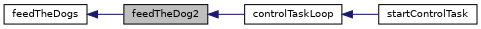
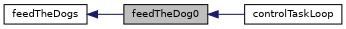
node "feedTheDog2": label "feedTheDog2" -> "feedTheDog0"
node "startControlTask": removed
